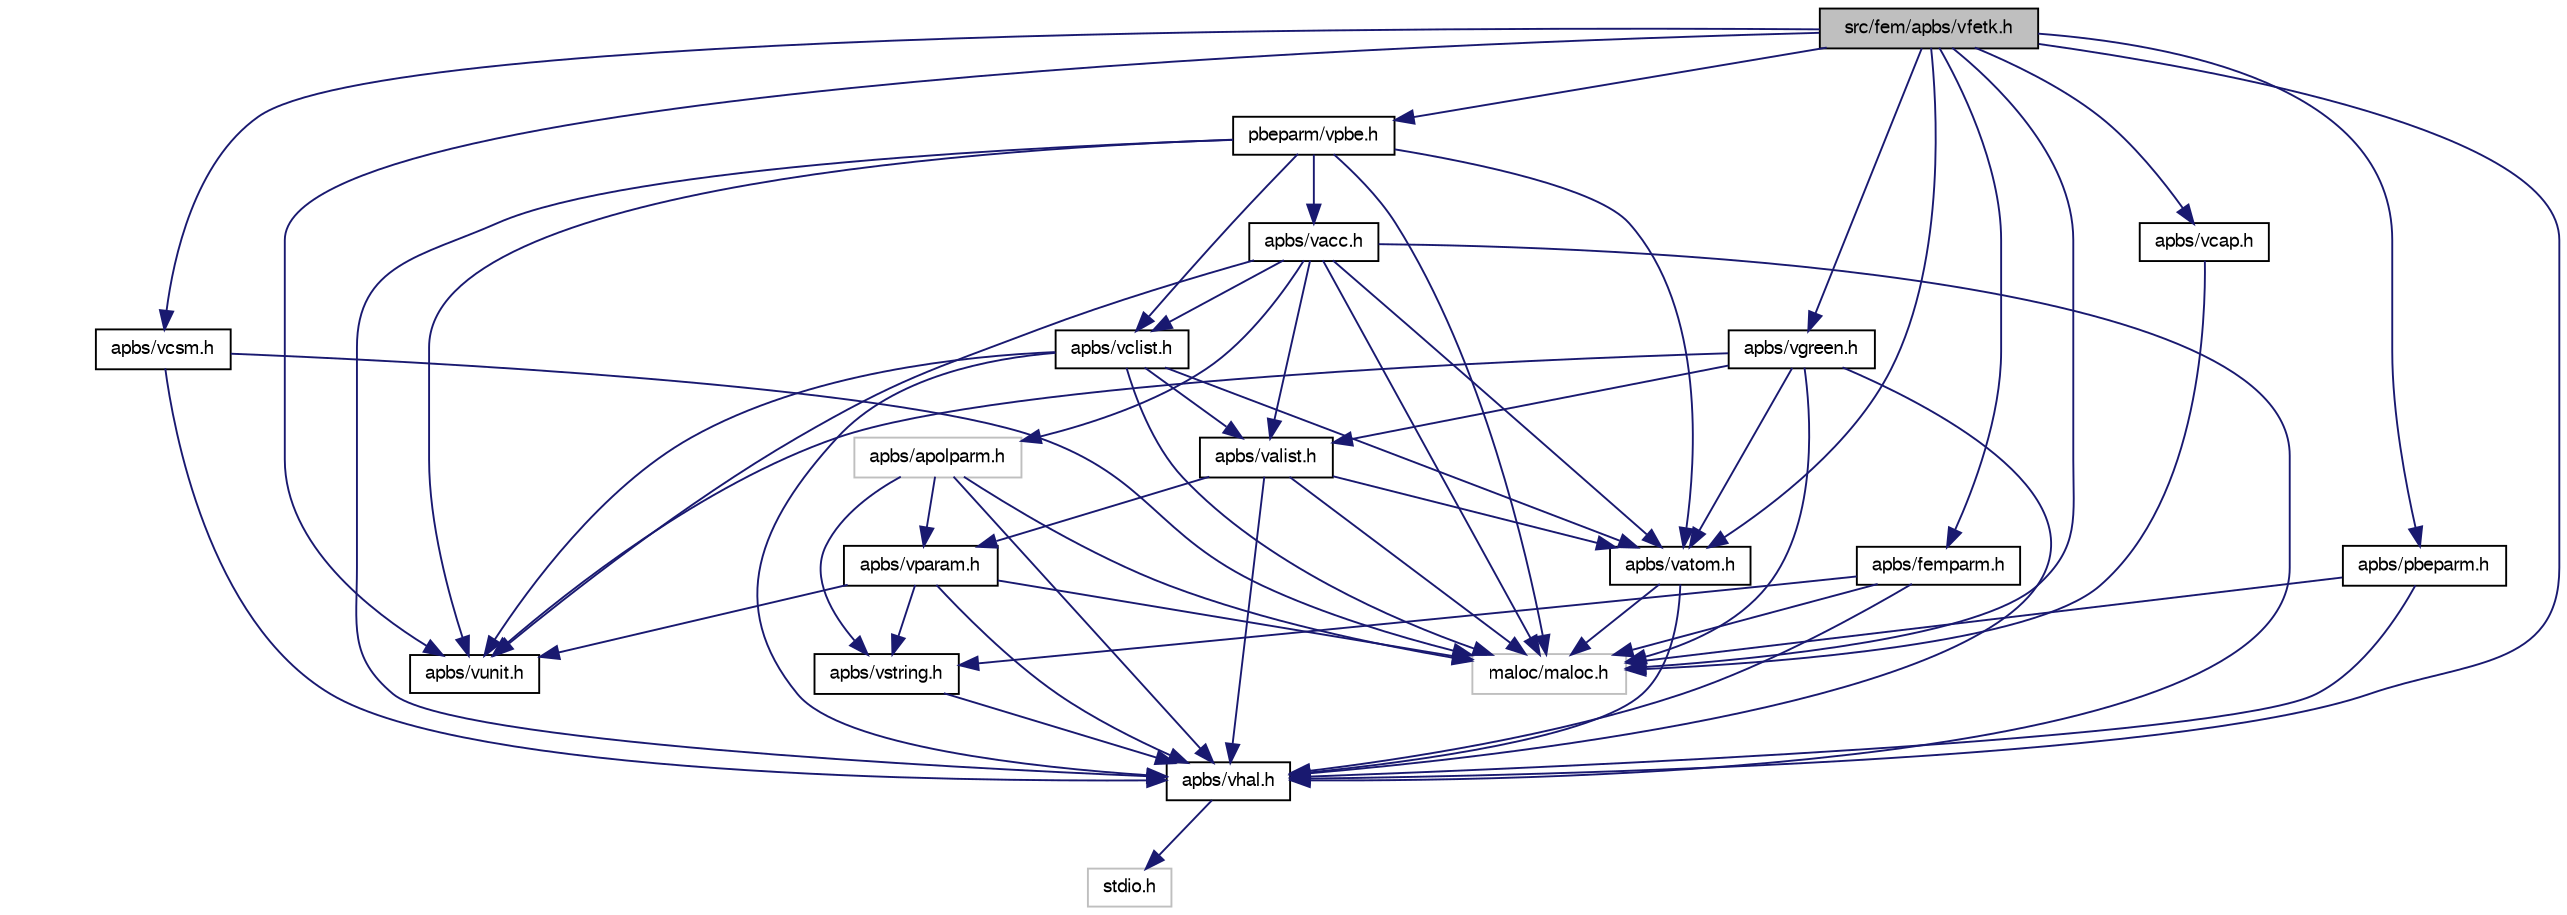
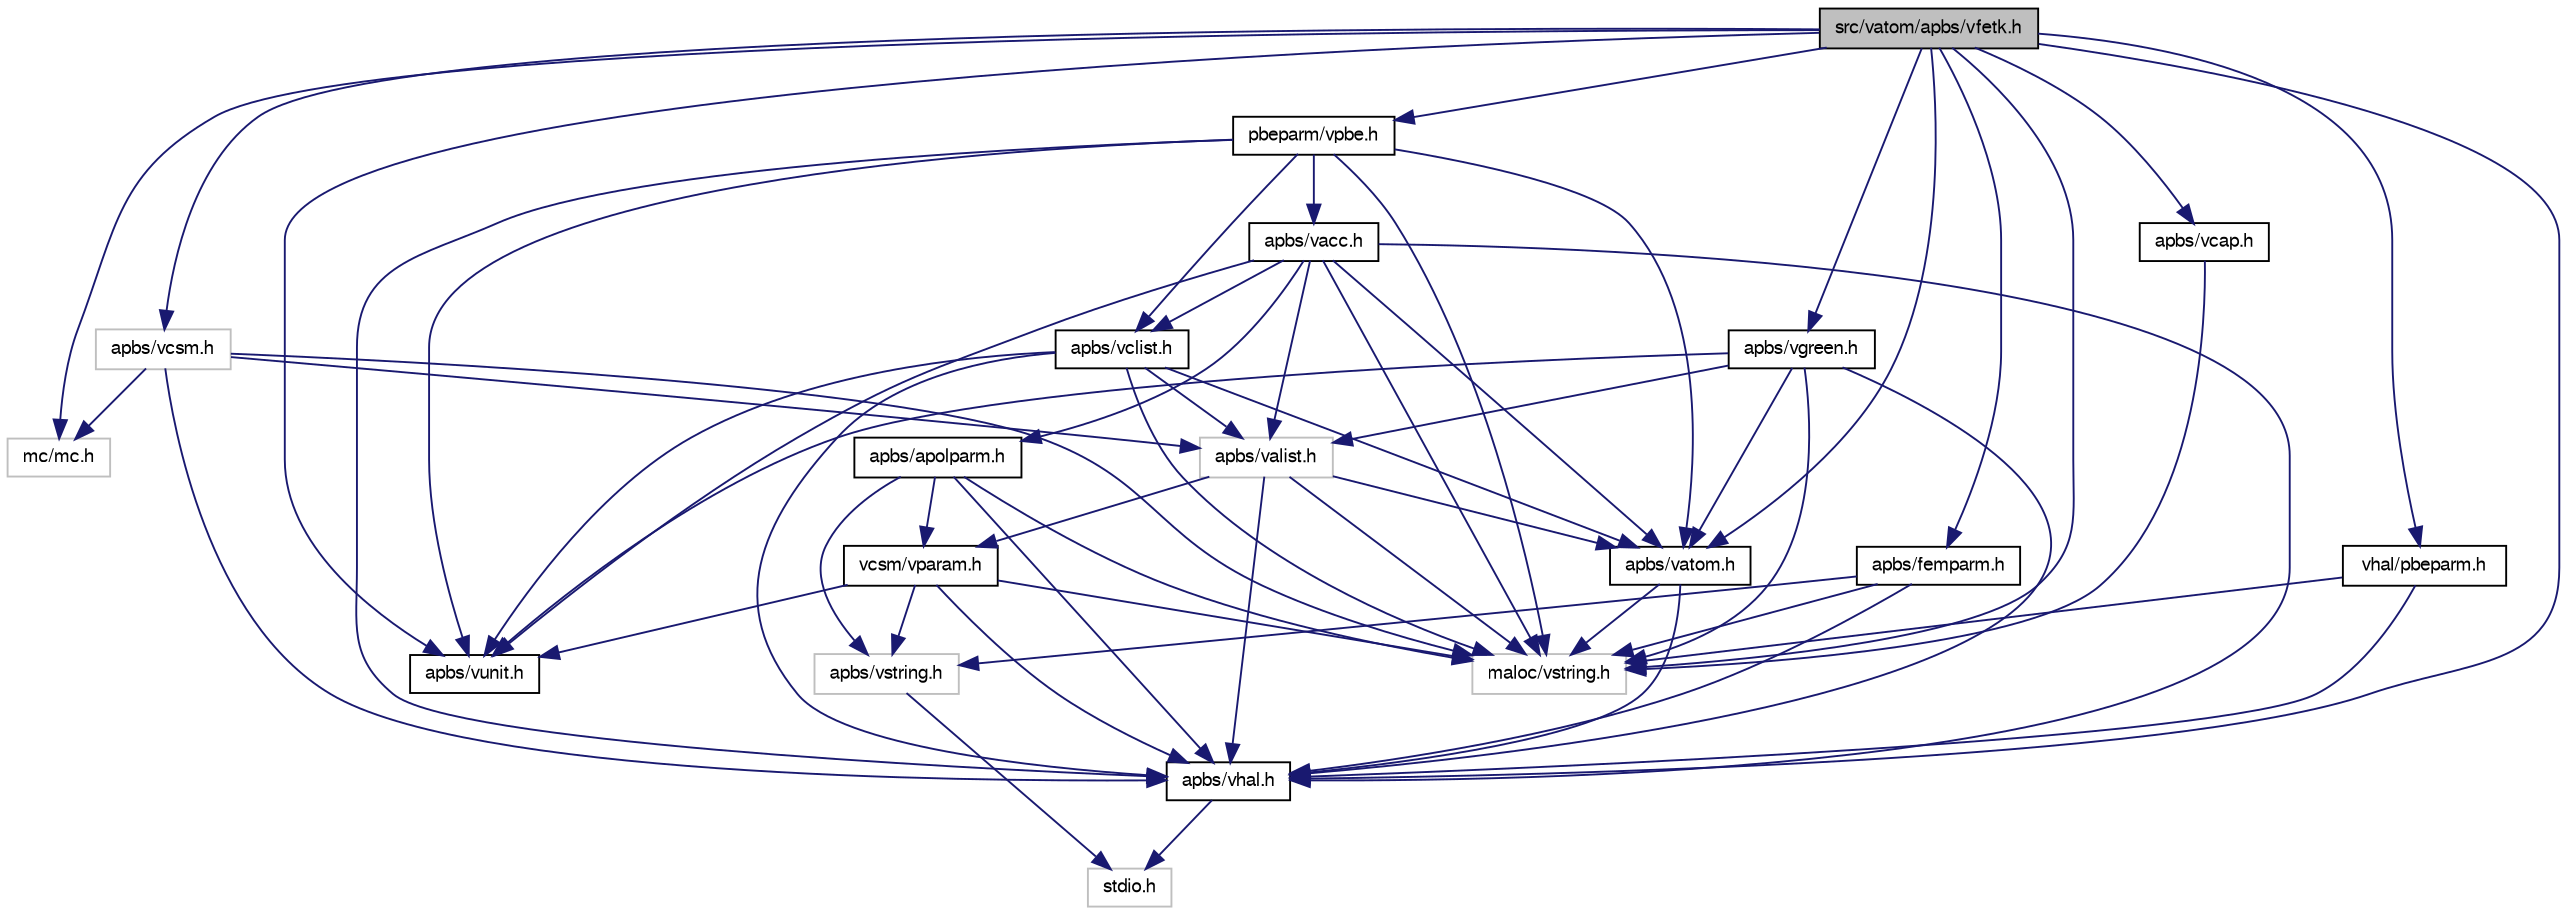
node "src/fem/apbs/vfetk.h": label "src/fem/apbs/vfetk.h" -> "src/vatom/apbs/vfetk.h"
node "apbs/vcsm.h": color black -> grey75
edge "apbs/vcsm.h" -> "apbs/valist.h": added
node "mc/mc.h": added
node "apbs/apolparm.h": color grey75 -> black
node "apbs/valist.h": color black -> grey75
node "apbs/vparam.h": label "apbs/vparam.h" -> "vcsm/vparam.h"
node "apbs/pbeparm.h": label "apbs/pbeparm.h" -> "vhal/pbeparm.h"
node "apbs/vstring.h": color black -> grey75
node "maloc/maloc.h": label "maloc/maloc.h" -> "maloc/vstring.h"
edge "apbs/vstring.h" -> "apbs/vhal.h": now "apbs/vstring.h" -> "stdio.h"
